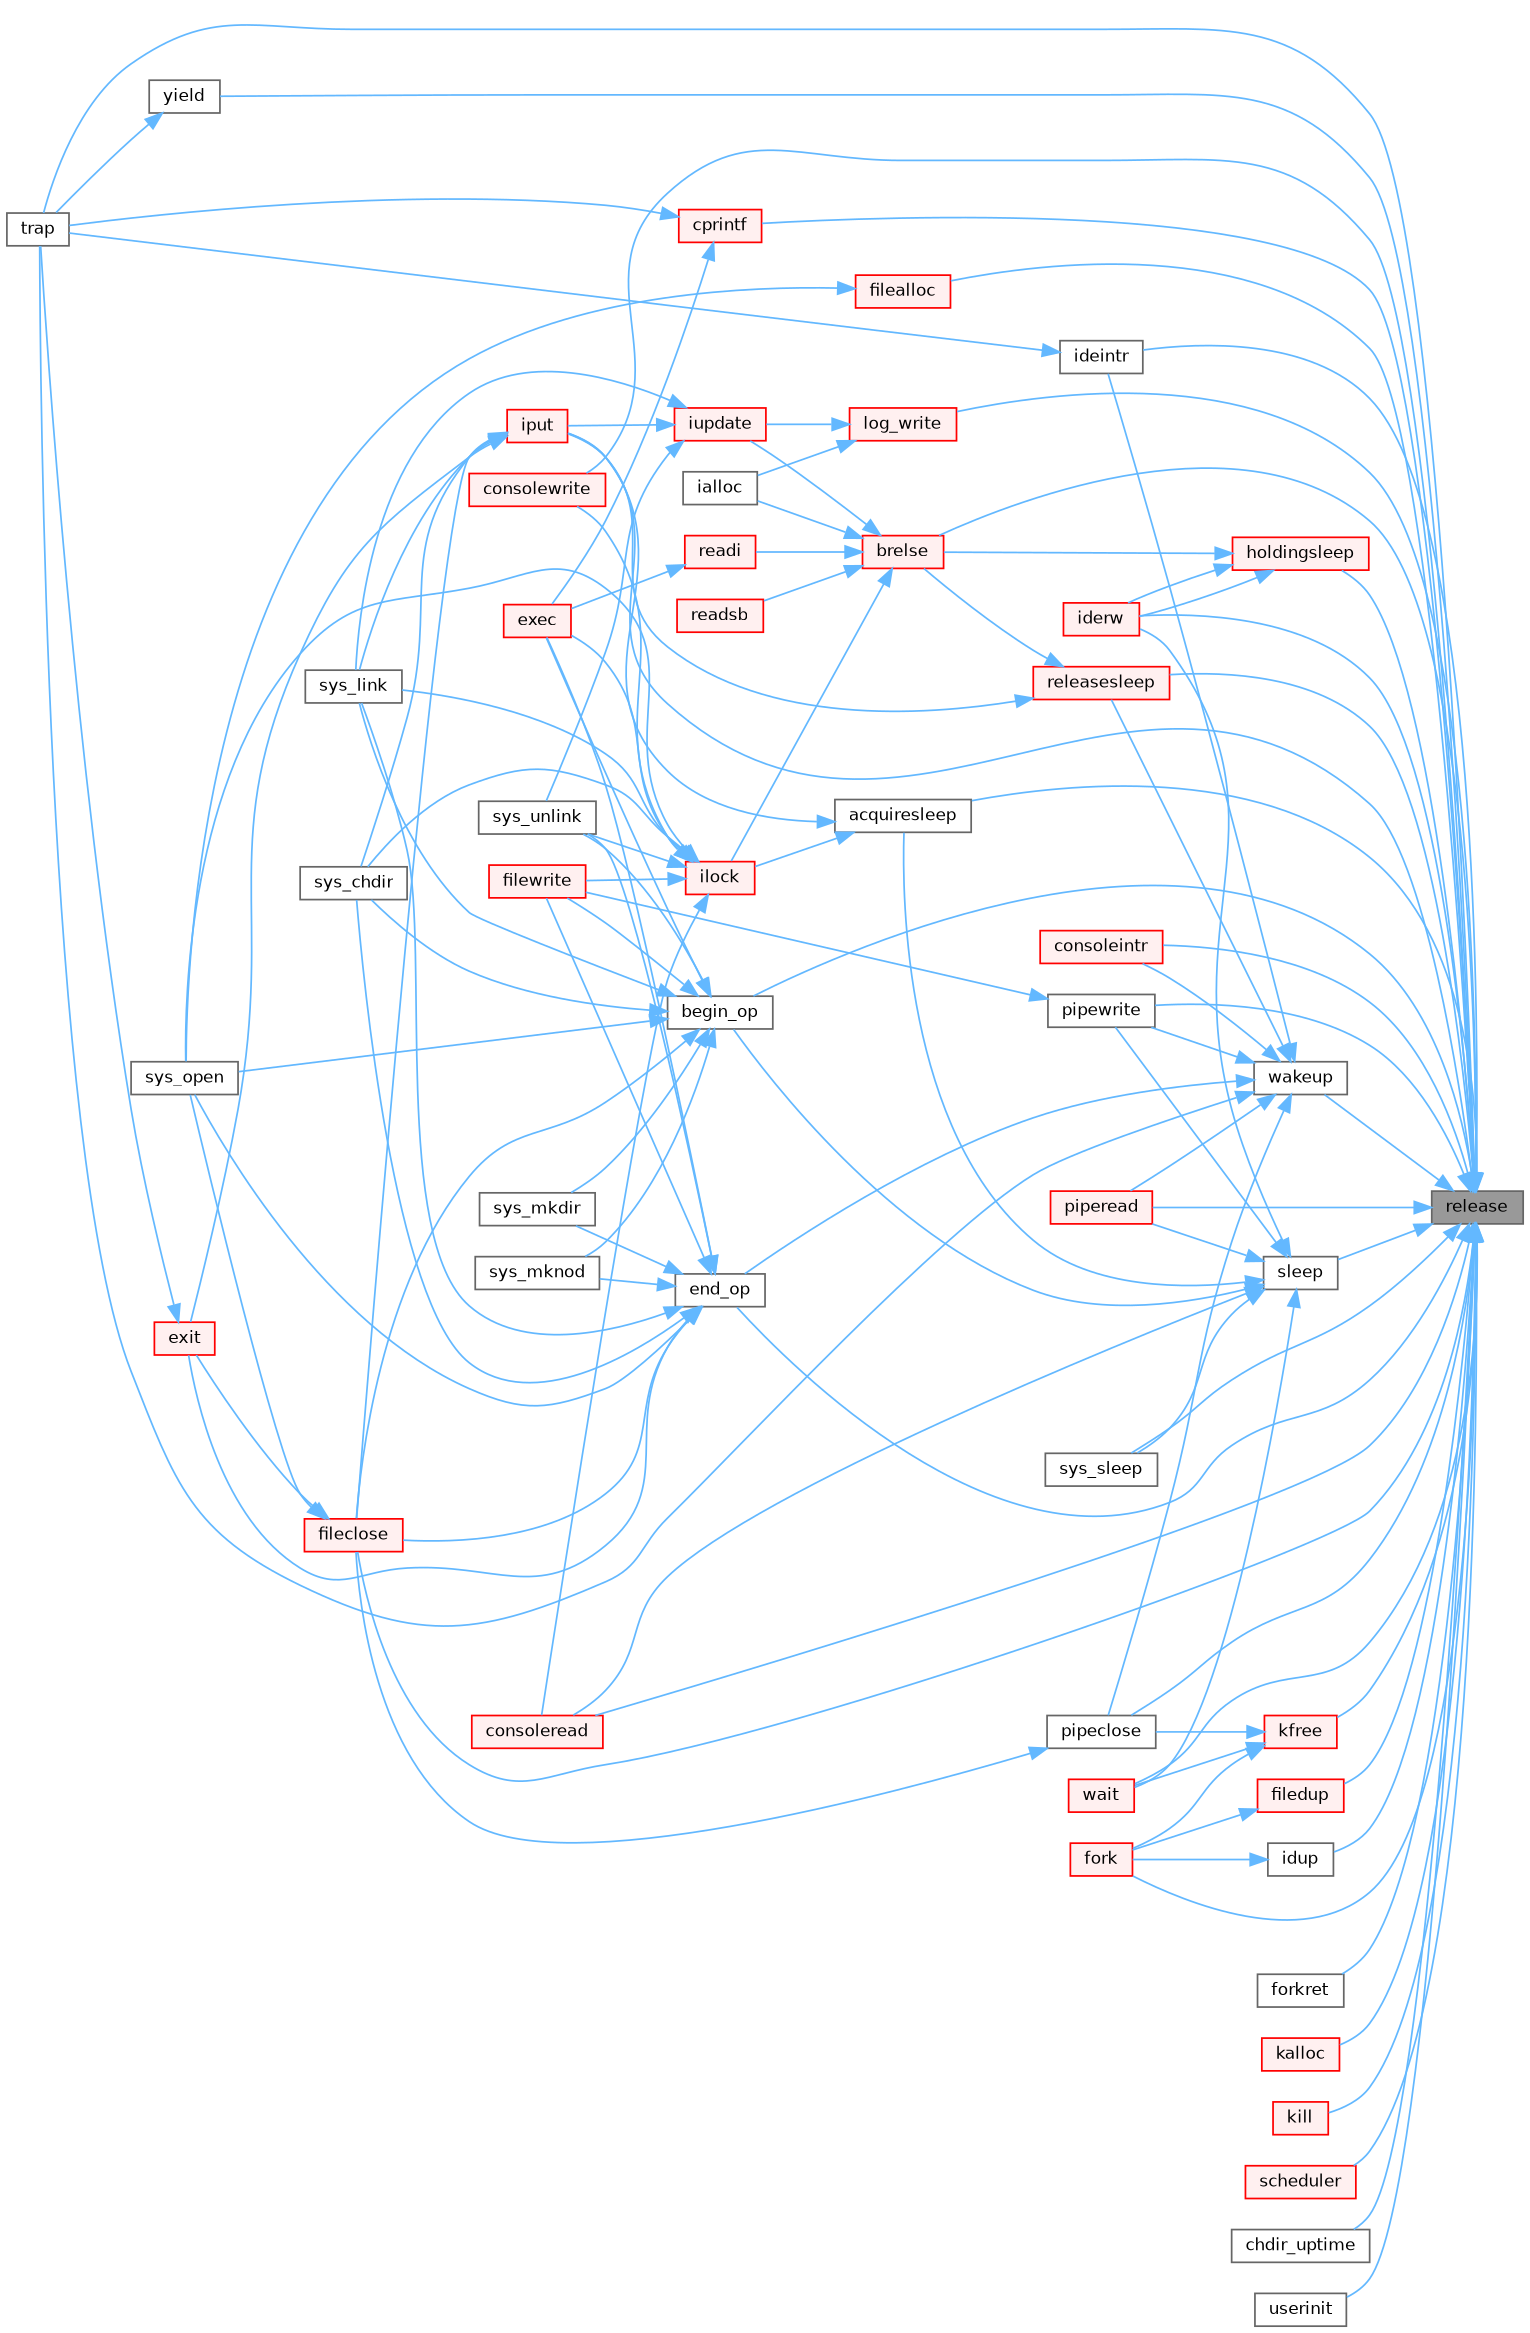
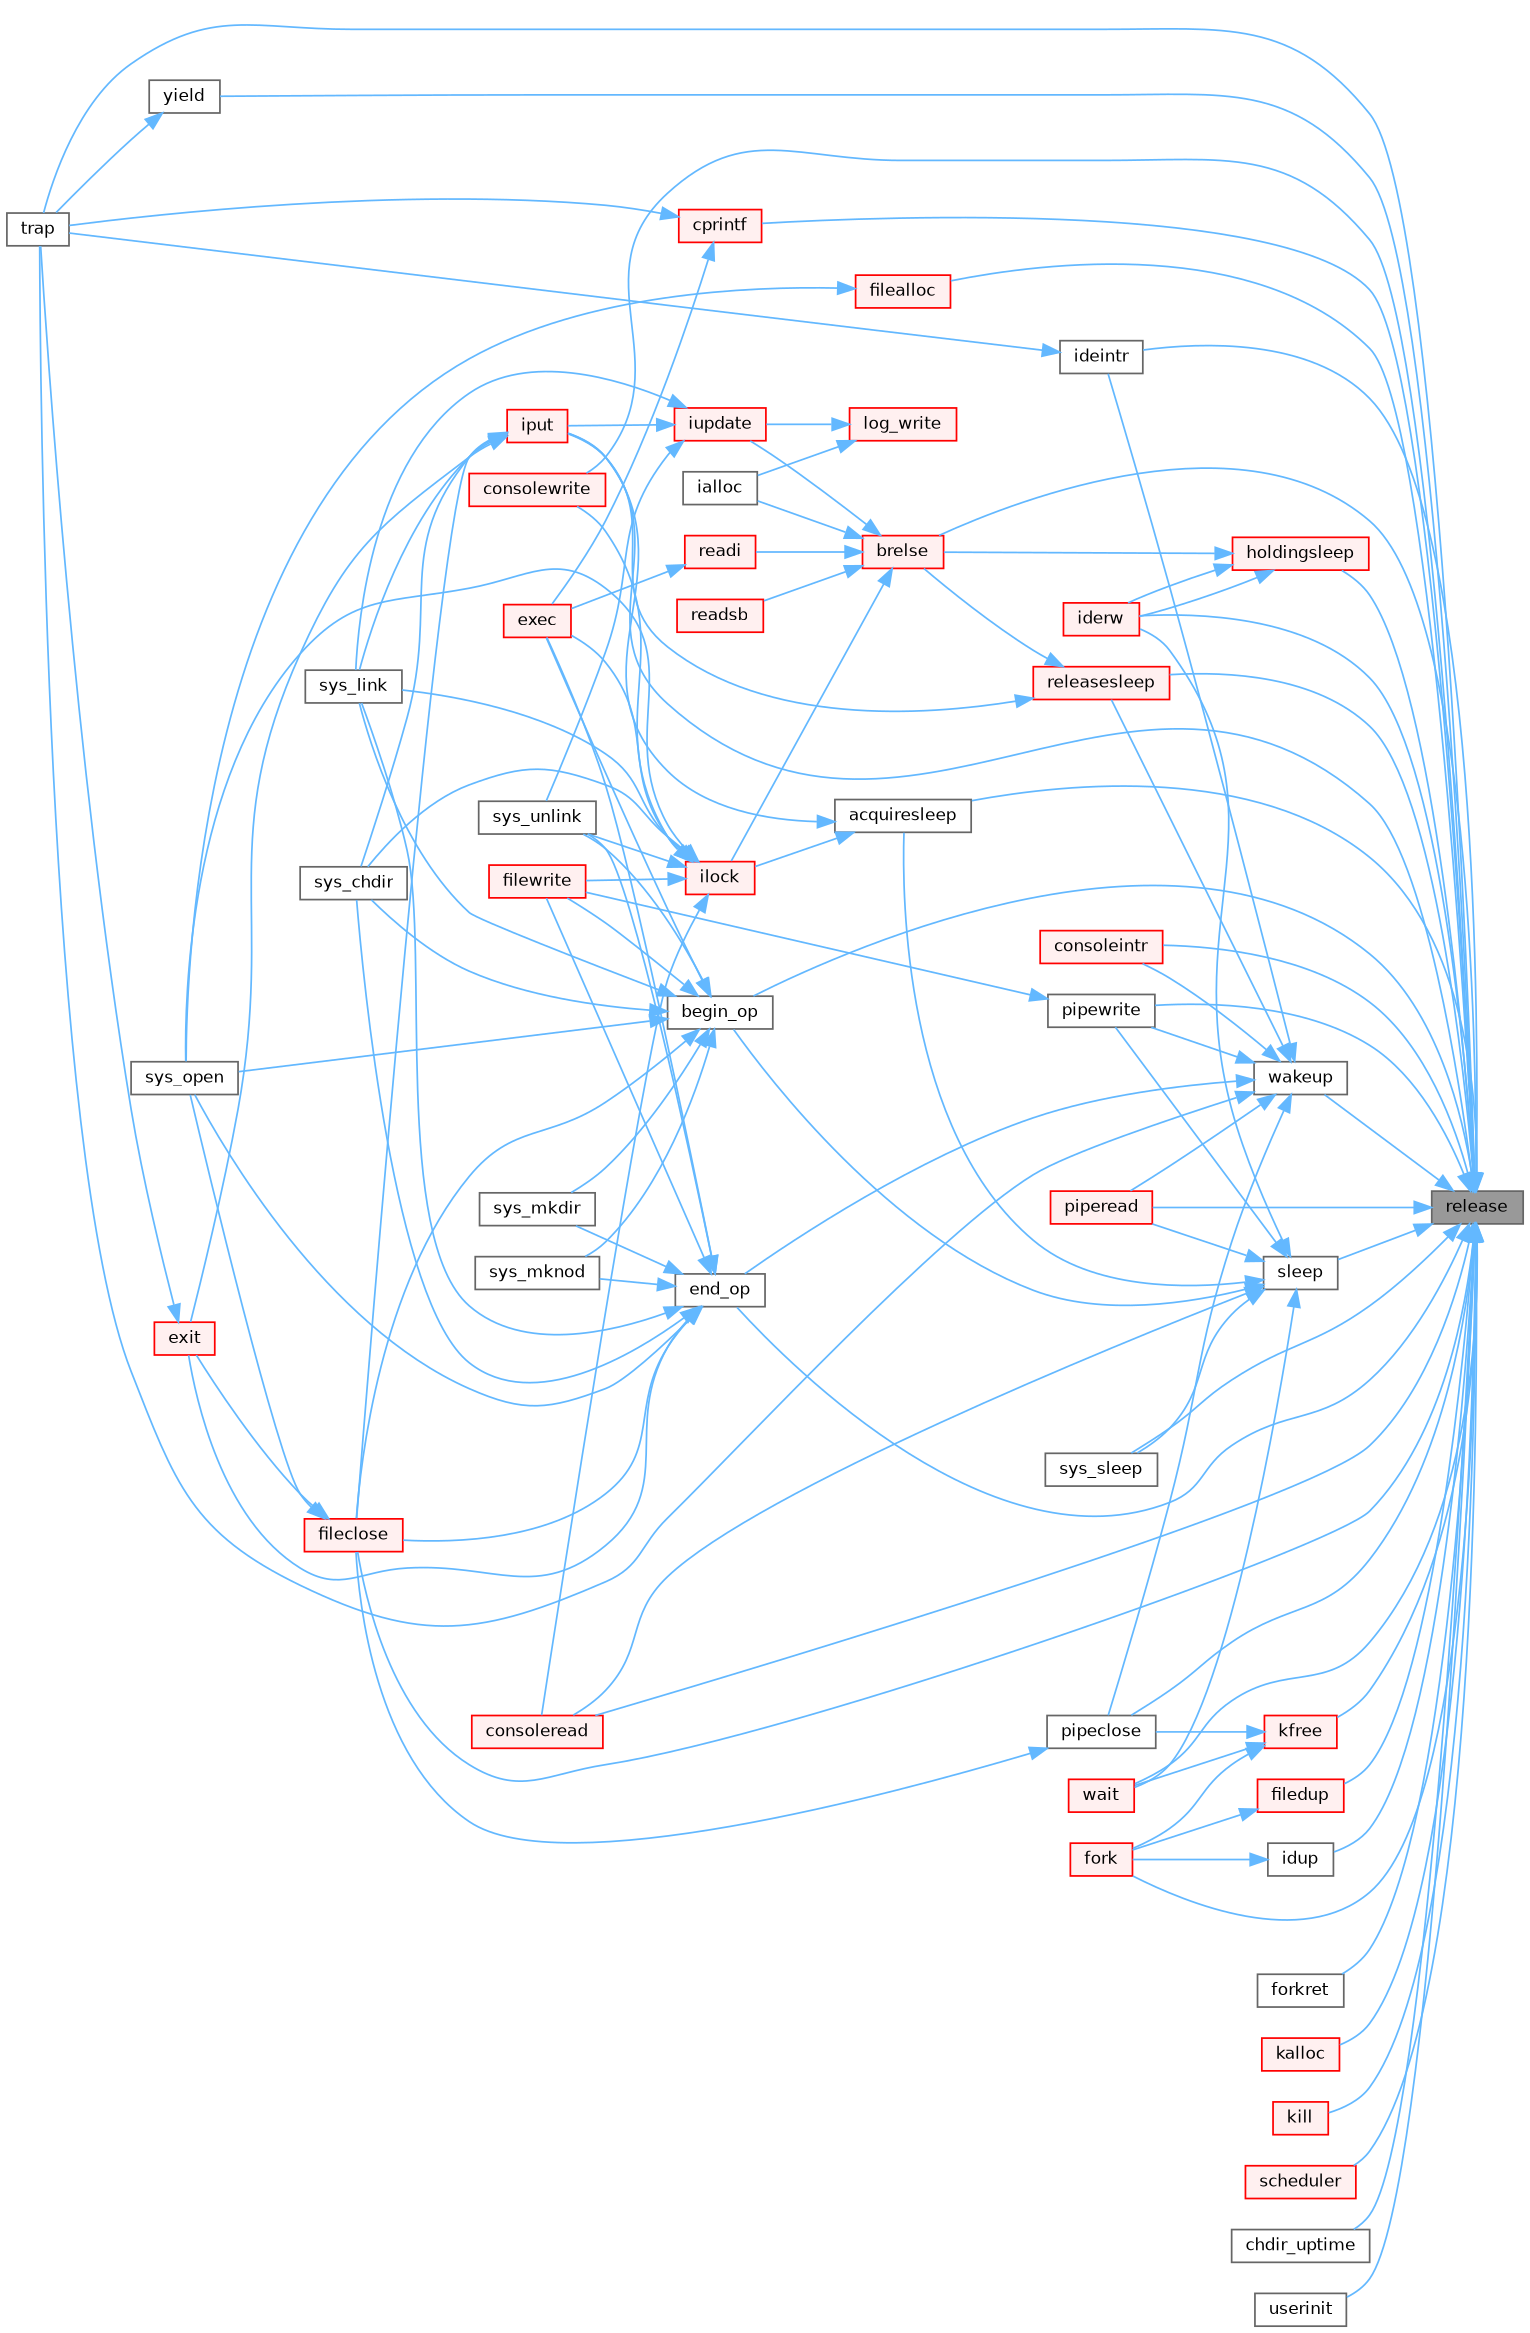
edge "log_write" -> "release": removed
